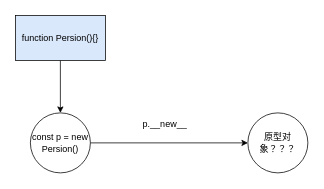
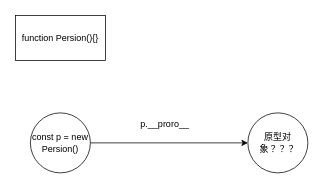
node "function Persion(){}": fillcolor #dae8fc -> #ffffff
edge "function Persion(){}" -> "const p = new Persion()": removed
node "p.__new__": label "p.__new__" -> "p.__proro__"
